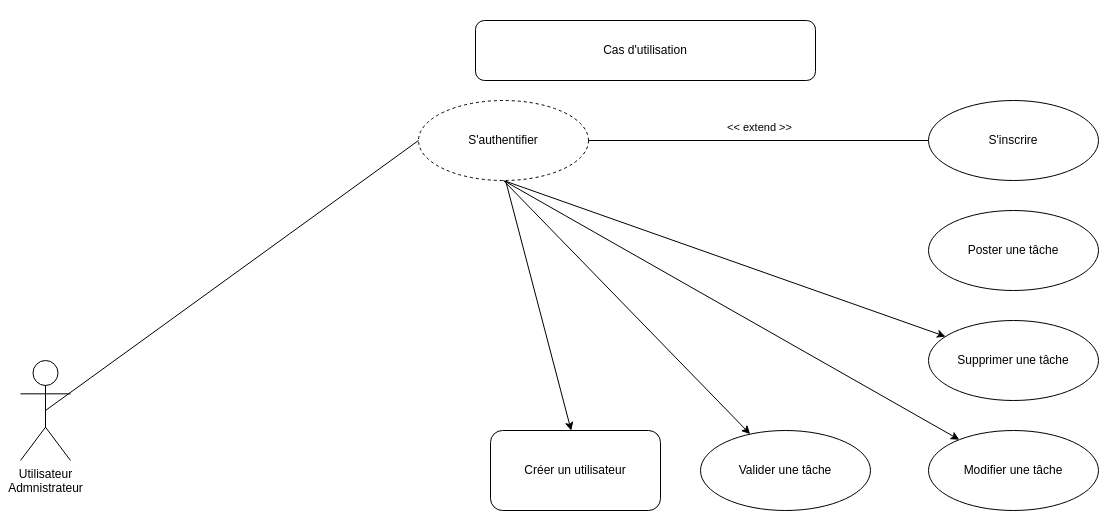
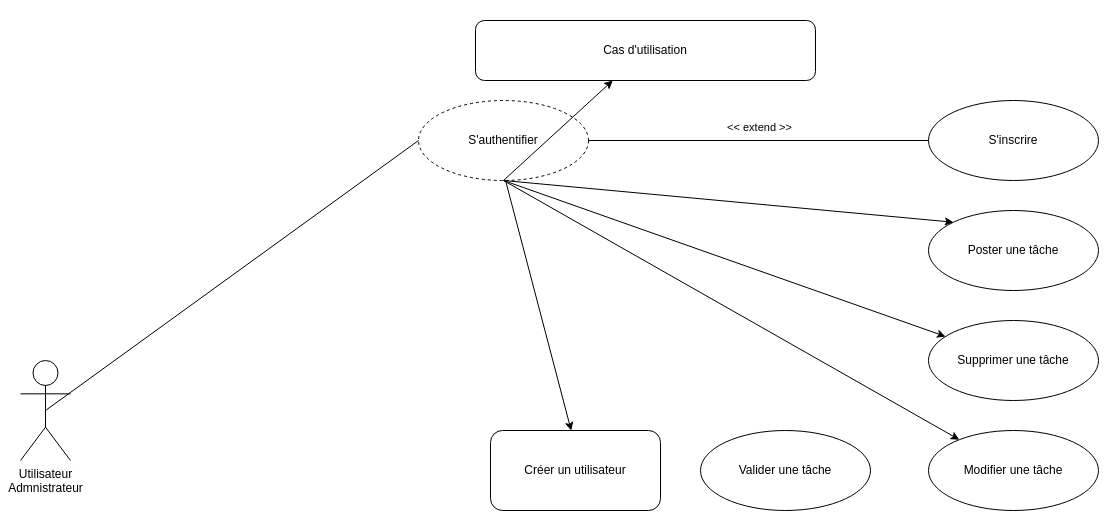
edge "S'authentifier" -> "Poster une tâche": added
edge "S'authentifier" -> "Valider une tâche": now "S'authentifier" -> "Cas d'utilisation"
